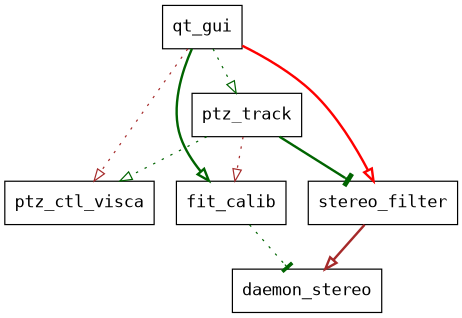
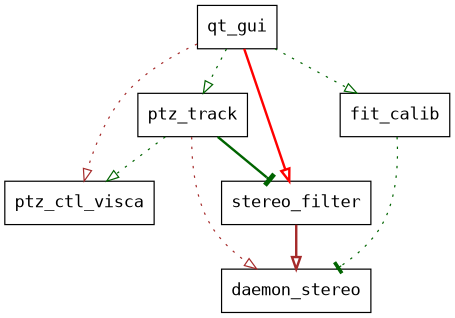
edge "qt_gui" -> "fit_calib": style bold -> dotted
edge "ptz_track" -> "fit_calib": now "ptz_track" -> "daemon_stereo"
